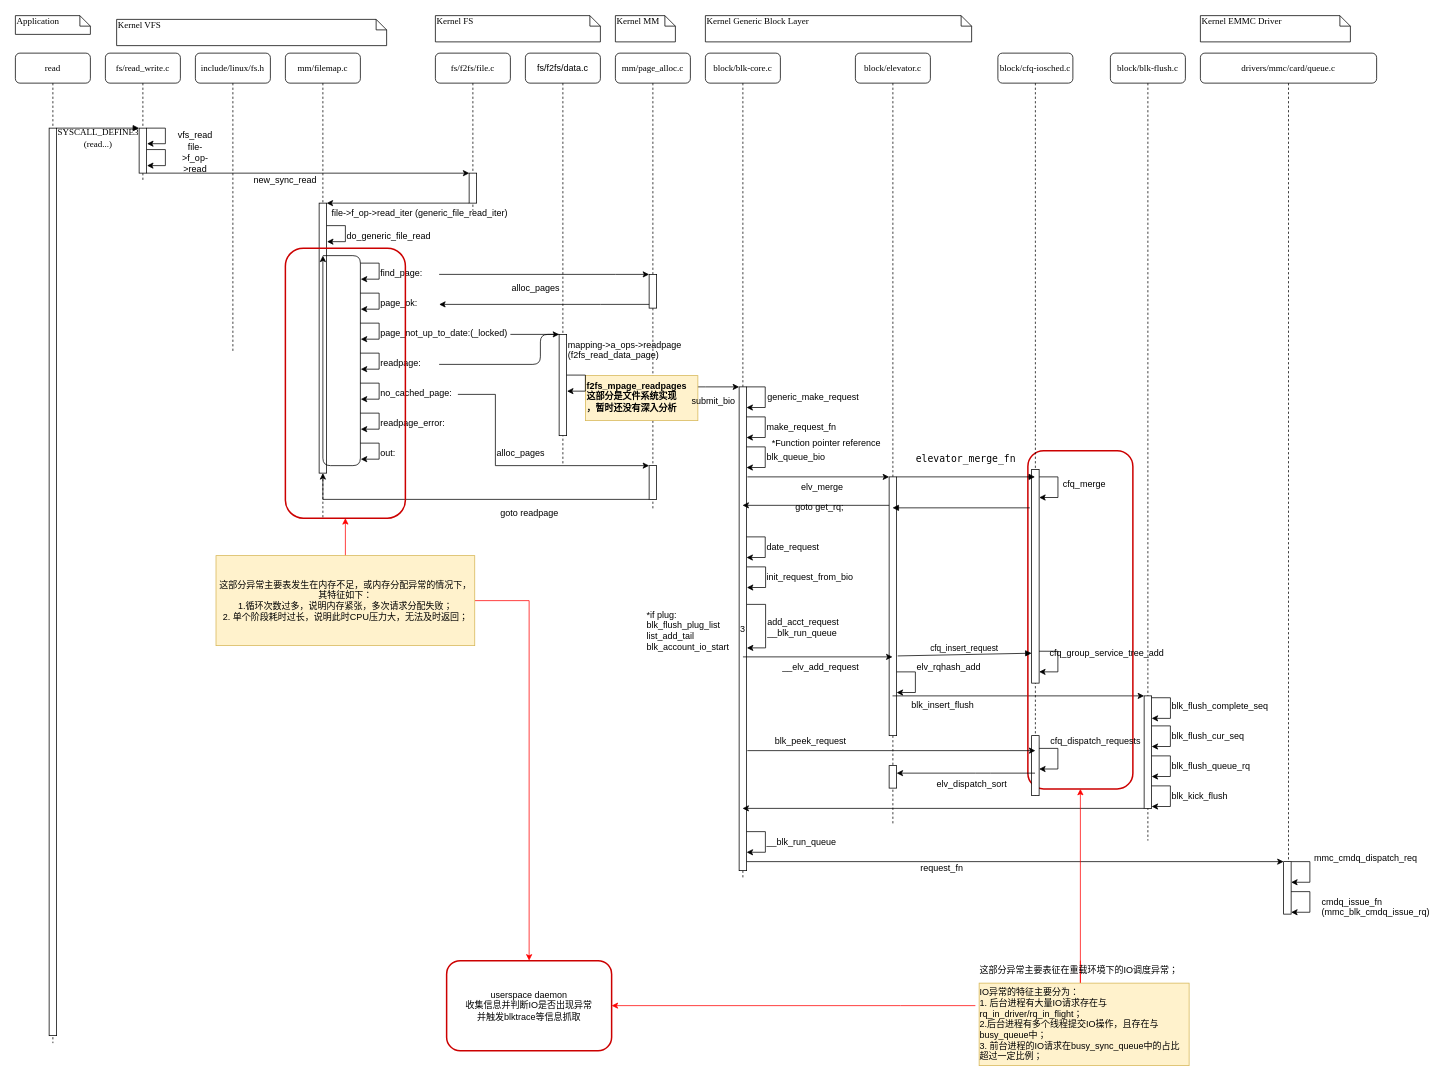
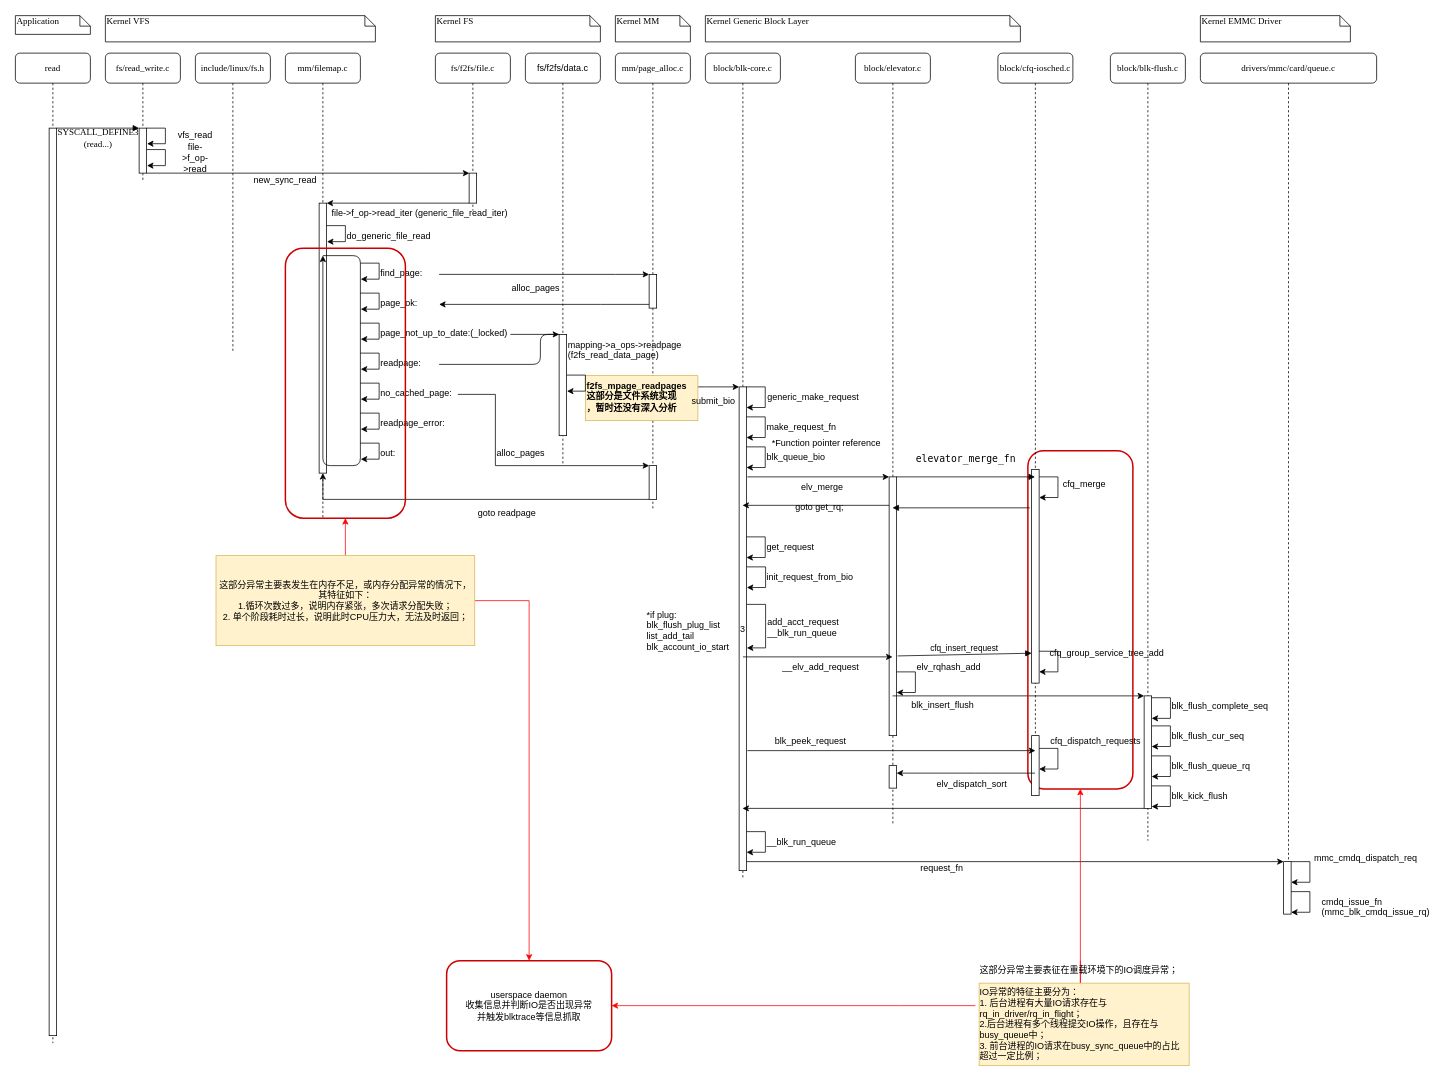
node "Kernel MM": size 60x26 -> 75x26
node "Kernel Generic Block Layer": size 266x26 -> 315x26
node "Kernel VFS": moved (252, 32) -> (240, 29)
node "goto readpage": moved (529, 514) -> (507, 514)
node "date_request": label "date_request" -> "get_request"
